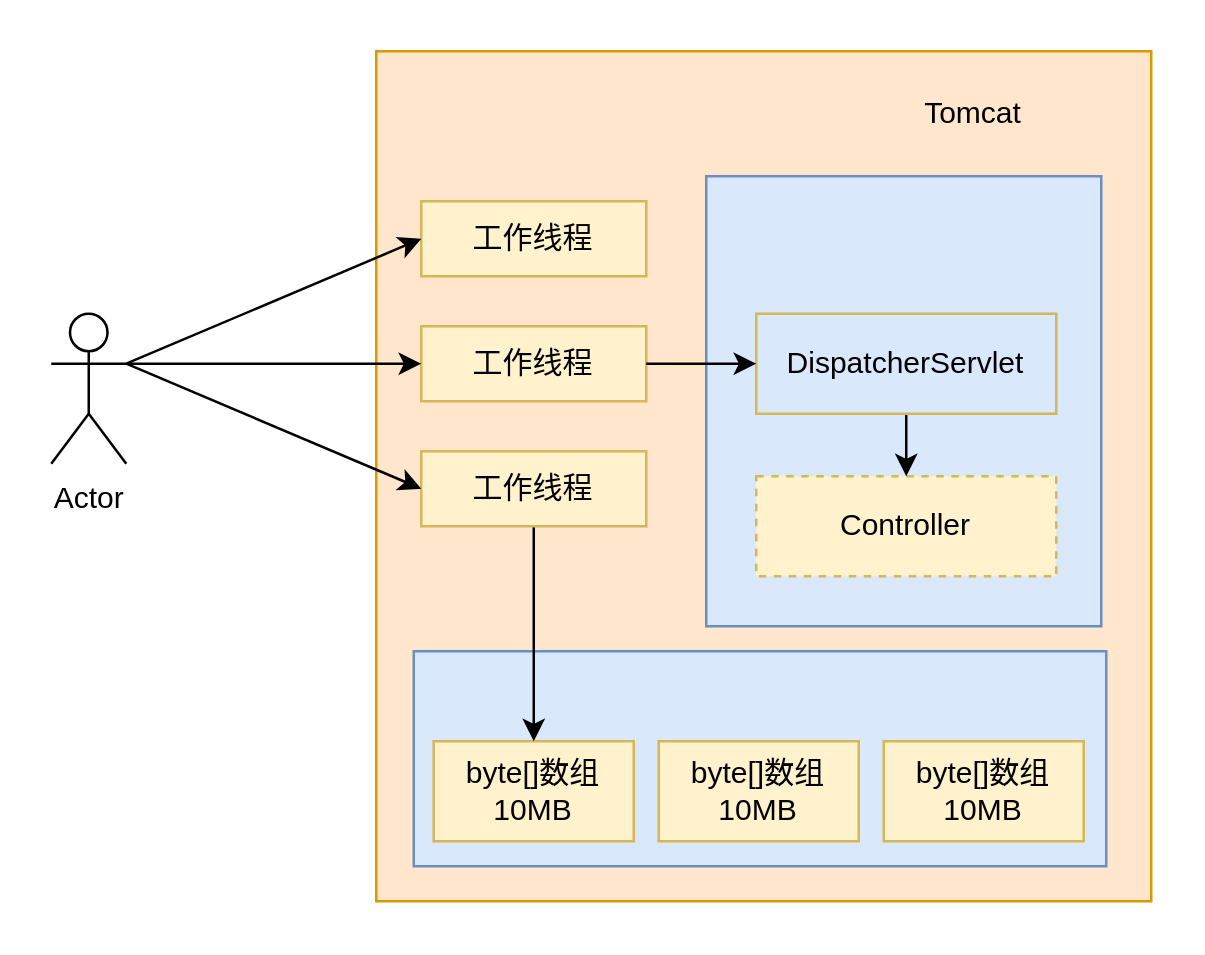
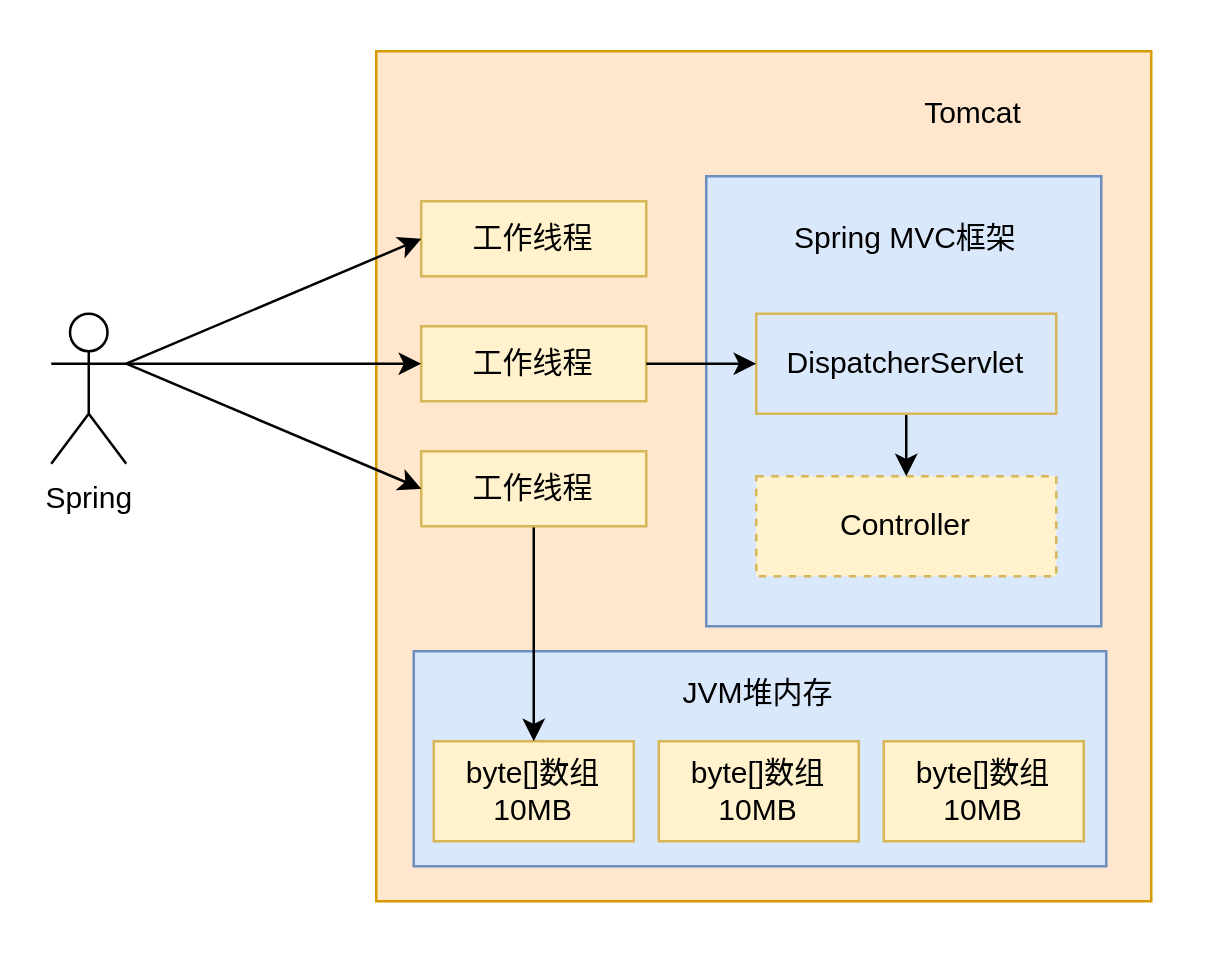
node "Spring MVC框架": added
node "Actor": label "Actor" -> "Spring"
node "JVM堆内存": added
